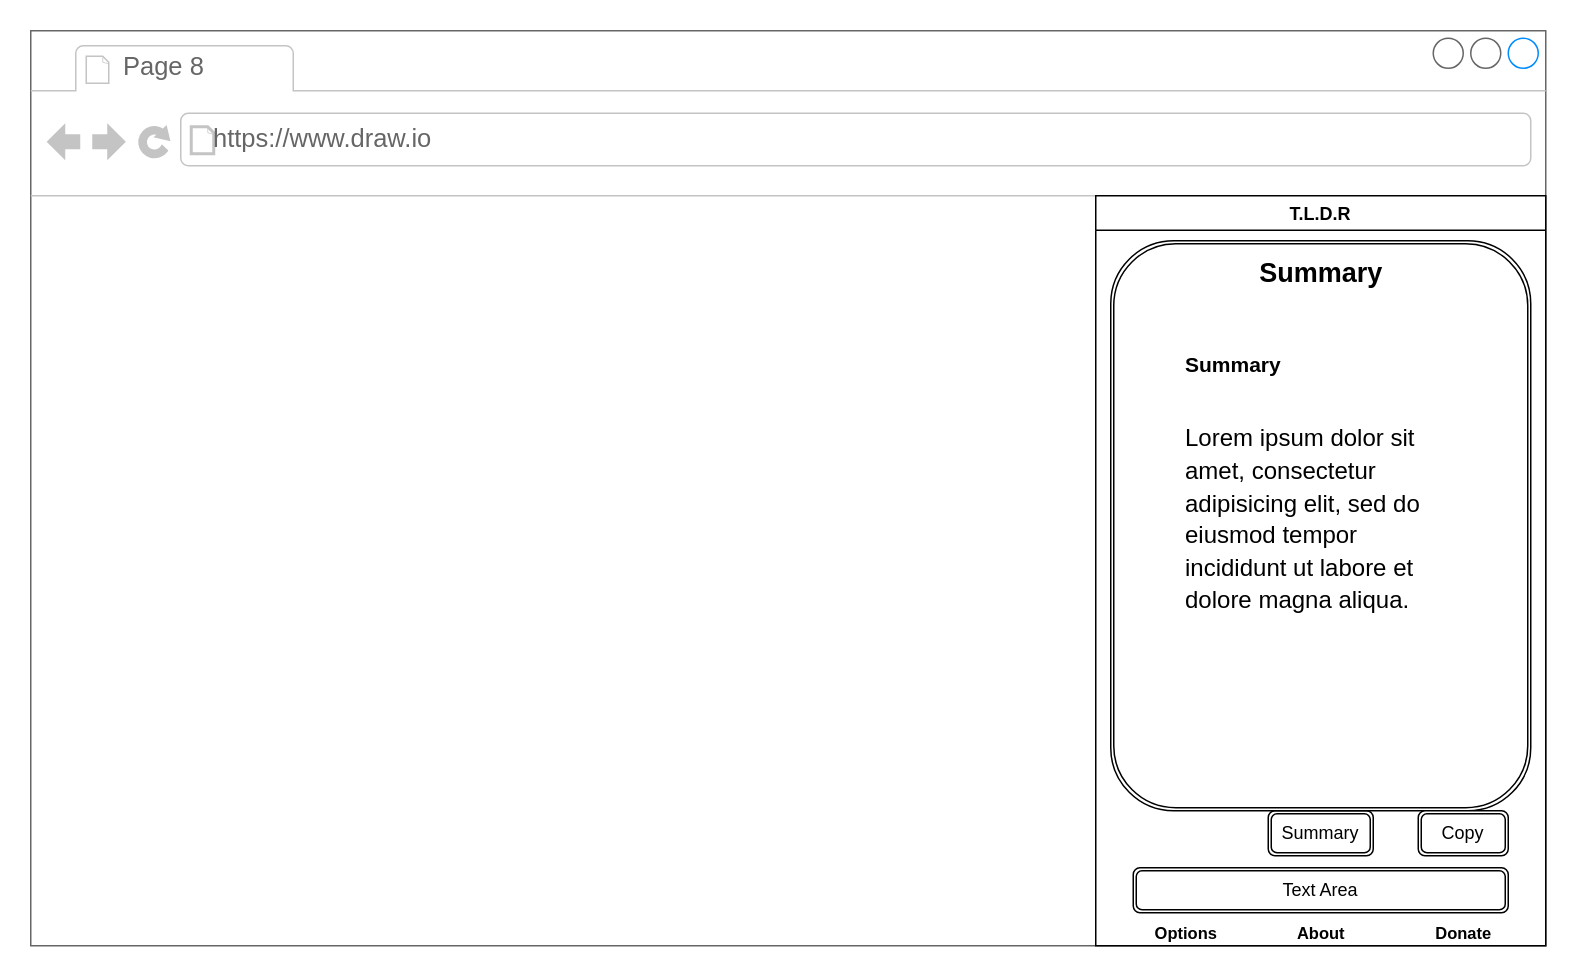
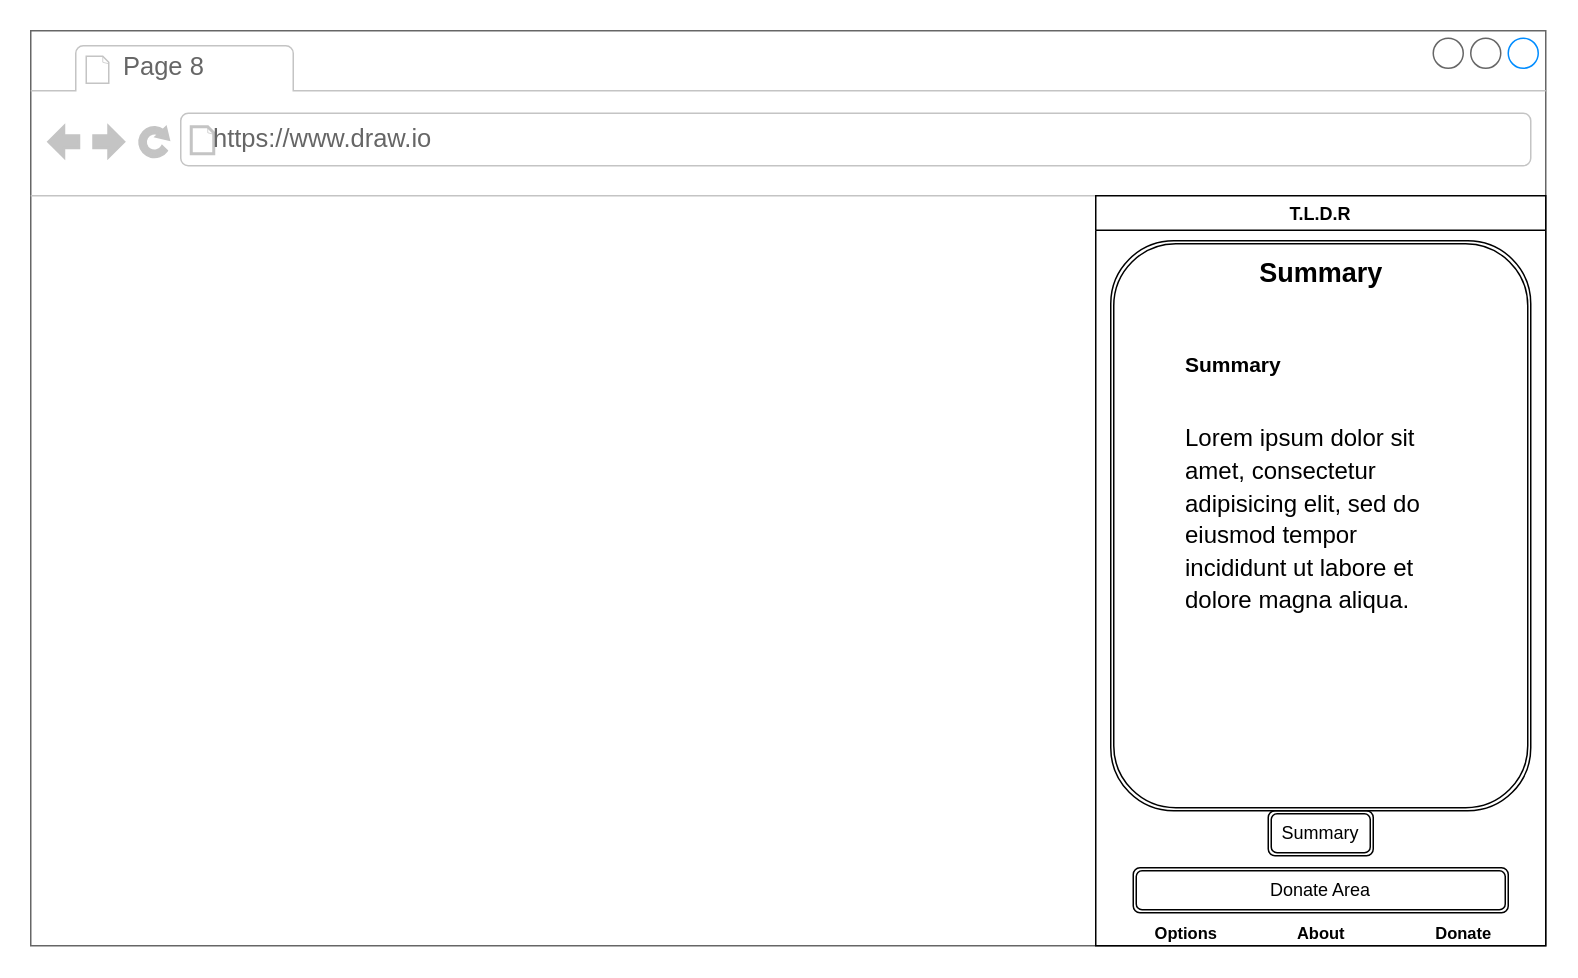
node "Copy": removed
node "Text Area": label "Text Area" -> "Donate Area"
